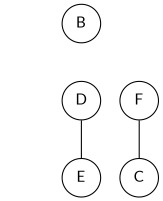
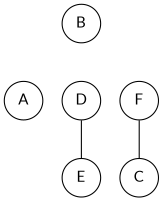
node "A": added
